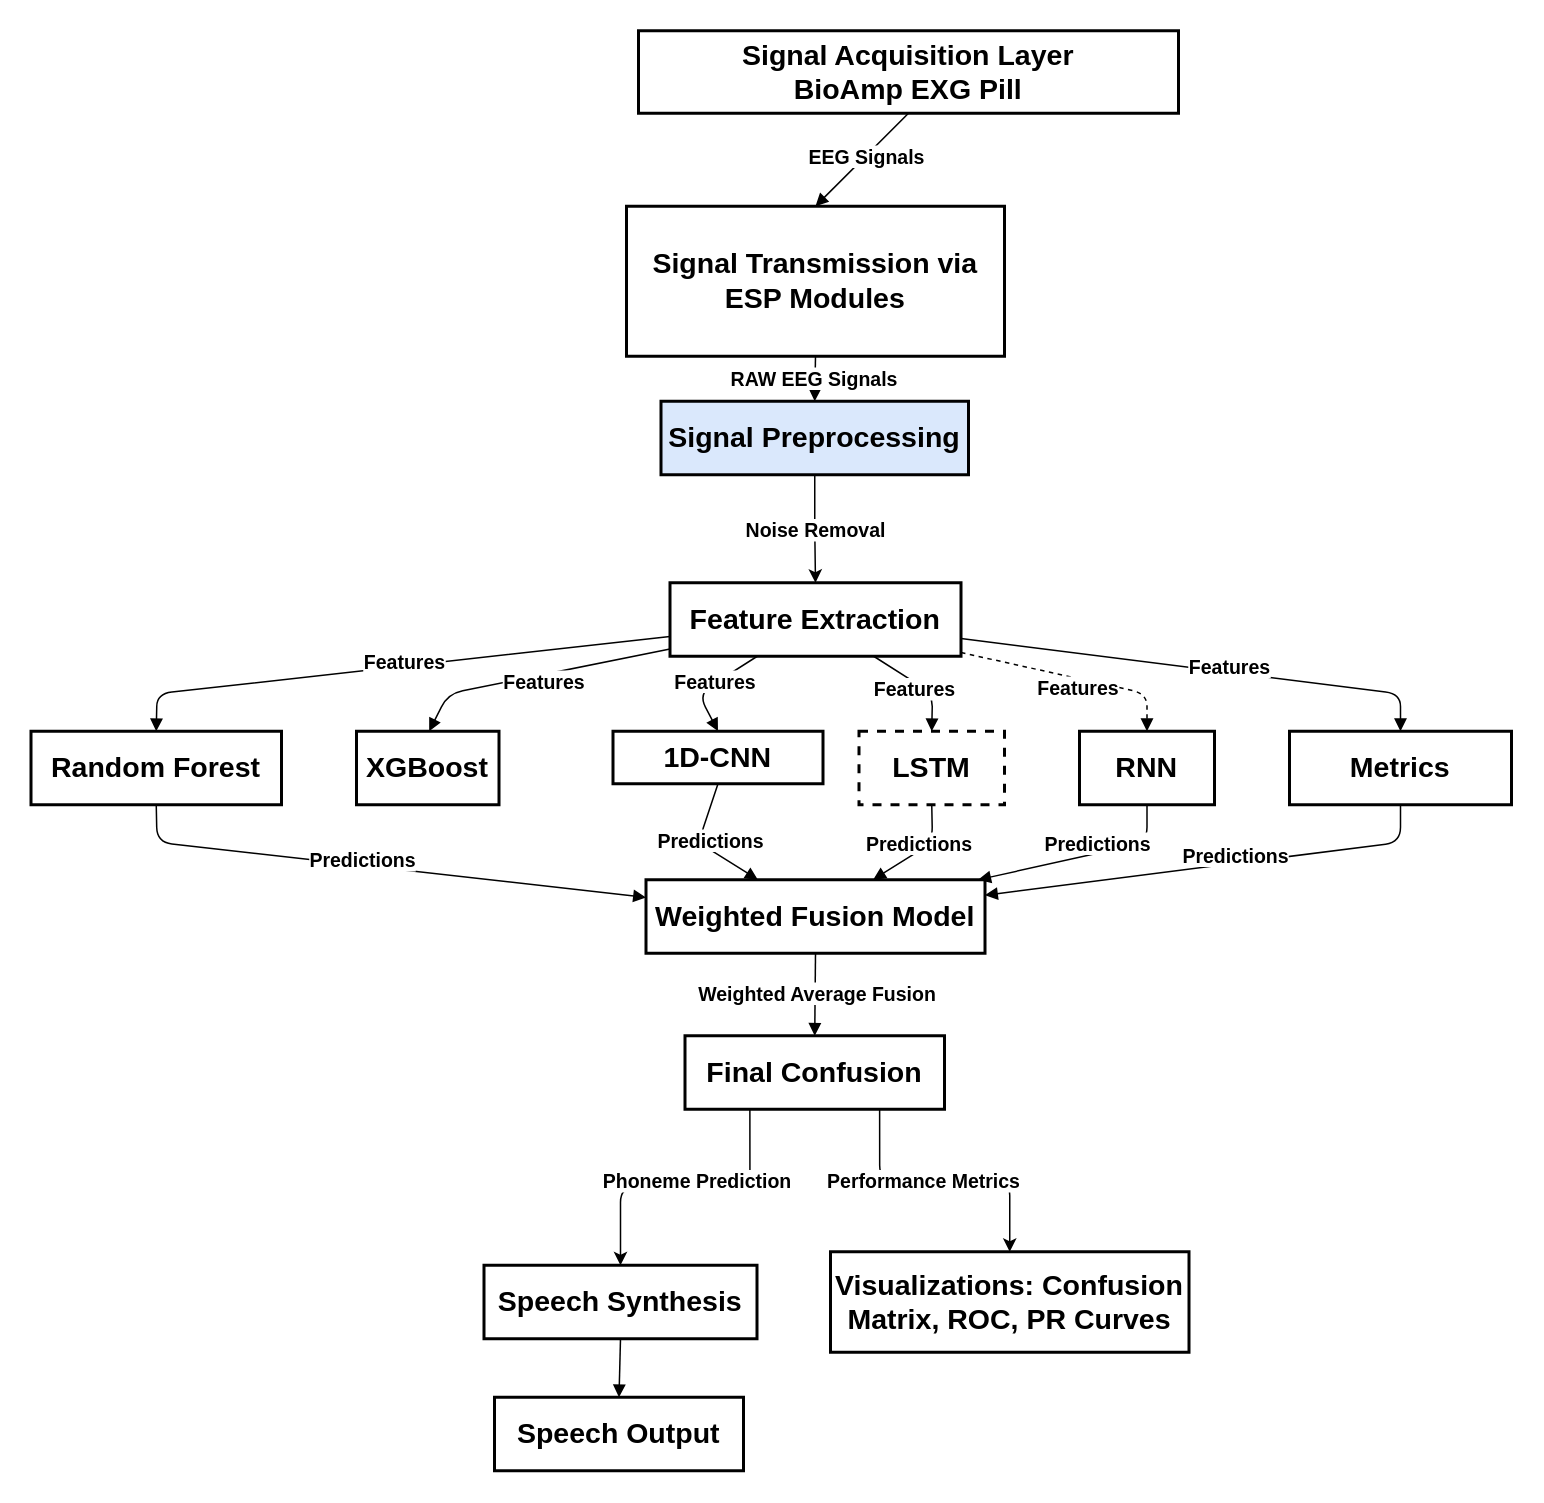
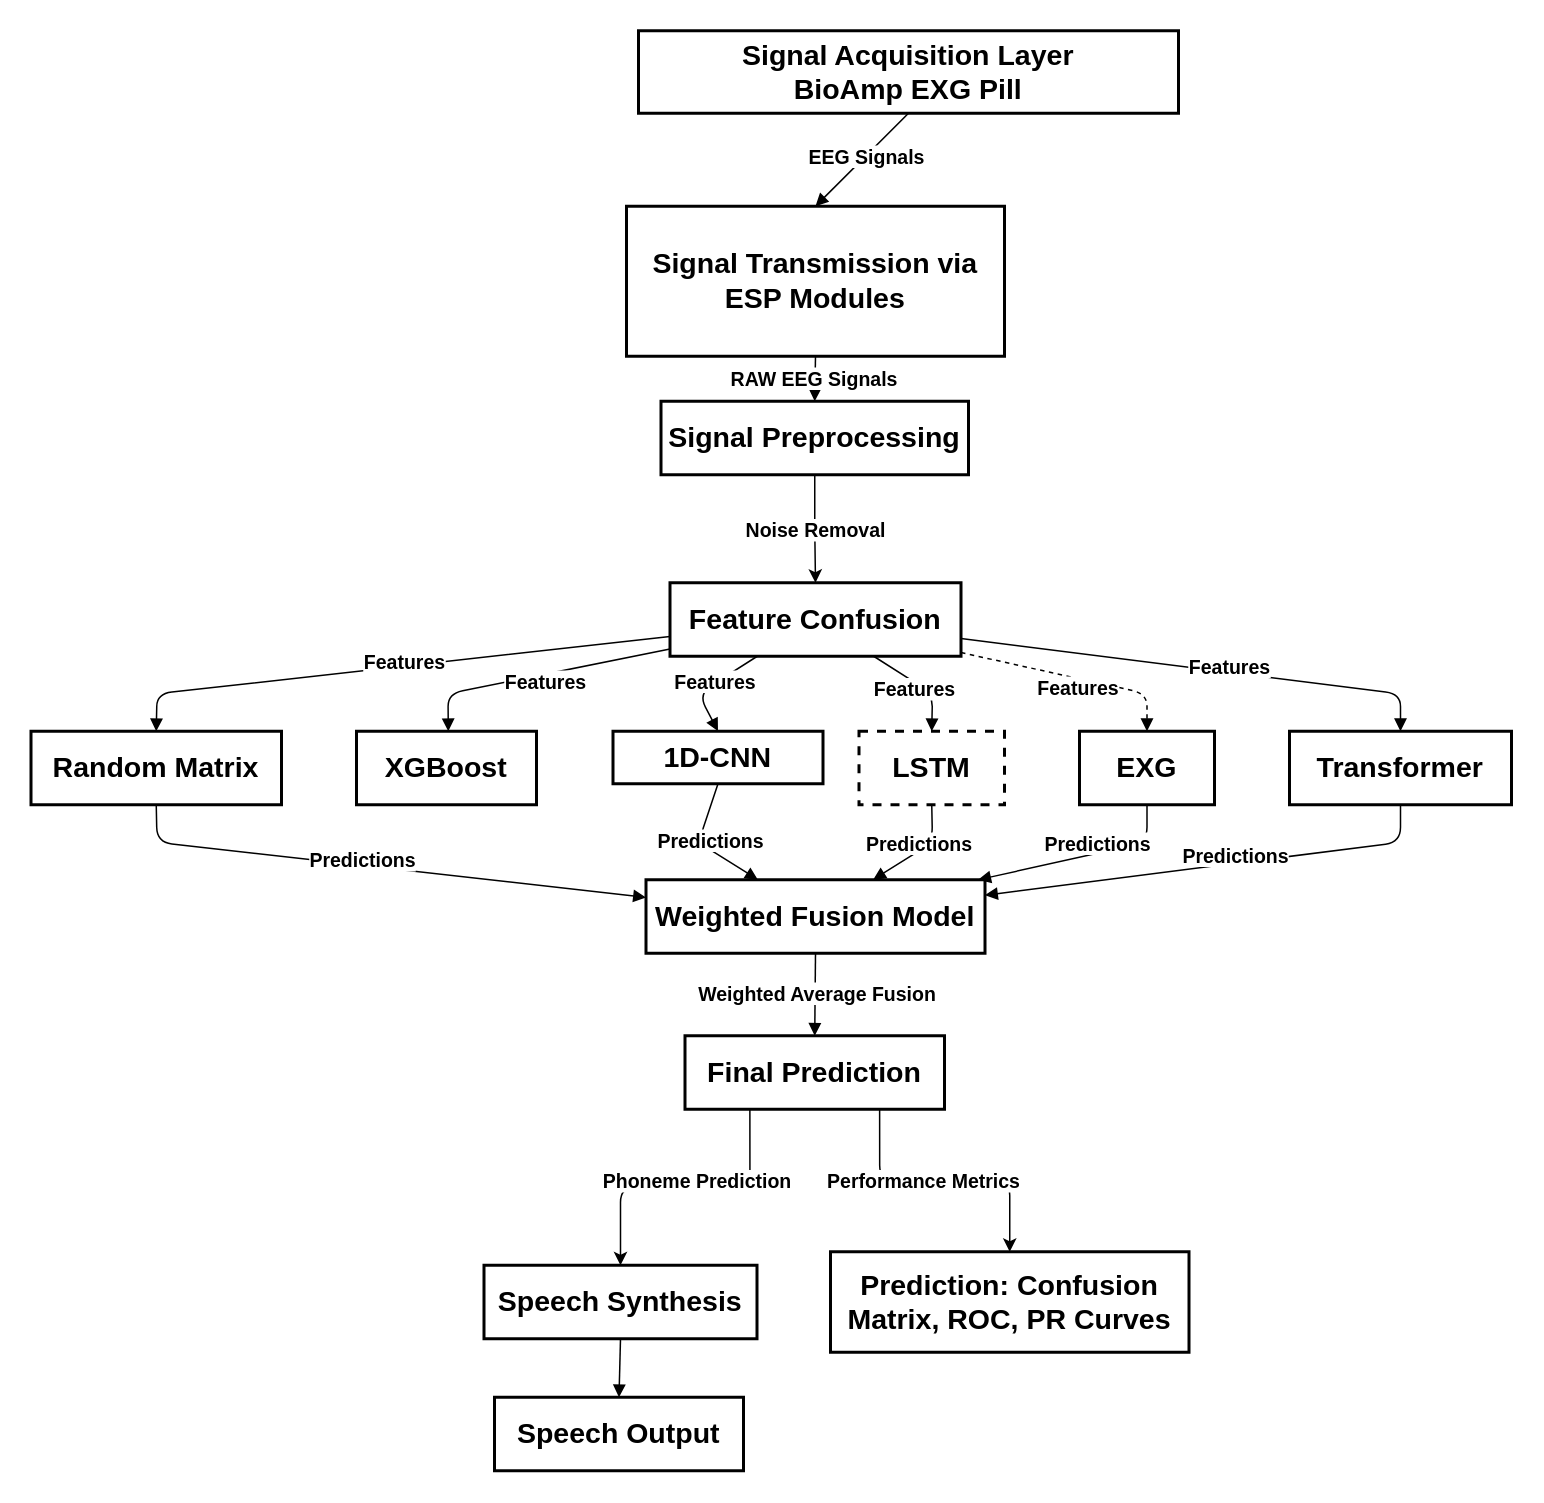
node "Signal Preprocessing": fillcolor #dae8fc -> #ffffff
node "Feature Extraction": label "Feature Extraction" -> "Feature Confusion"
node "XGBoost": size 143x74 -> 180x74
node "Random Forest": label "Random Forest" -> "Random Matrix"
node "RNN": label "RNN" -> "EXG"
node "Metrics": label "Metrics" -> "Transformer"
node "Final Confusion": label "Final Confusion" -> "Final Prediction"
node "Visualizations: Confusion Matrix, ROC, PR Curves": label "Visualizations: Confusion Matrix, ROC, PR Curves" -> "Prediction: Confusion Matrix, ROC, PR Curves"
